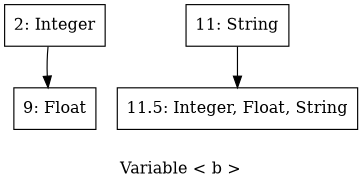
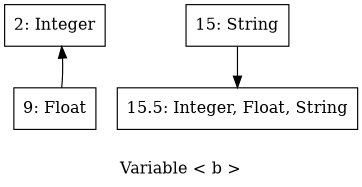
node "11: String": label "11: String" -> "15: String"
edge "2: Integer" -> "9: Float": reversed
node "11.5: Integer, Float, String": label "11.5: Integer, Float, String" -> "15.5: Integer, Float, String"
